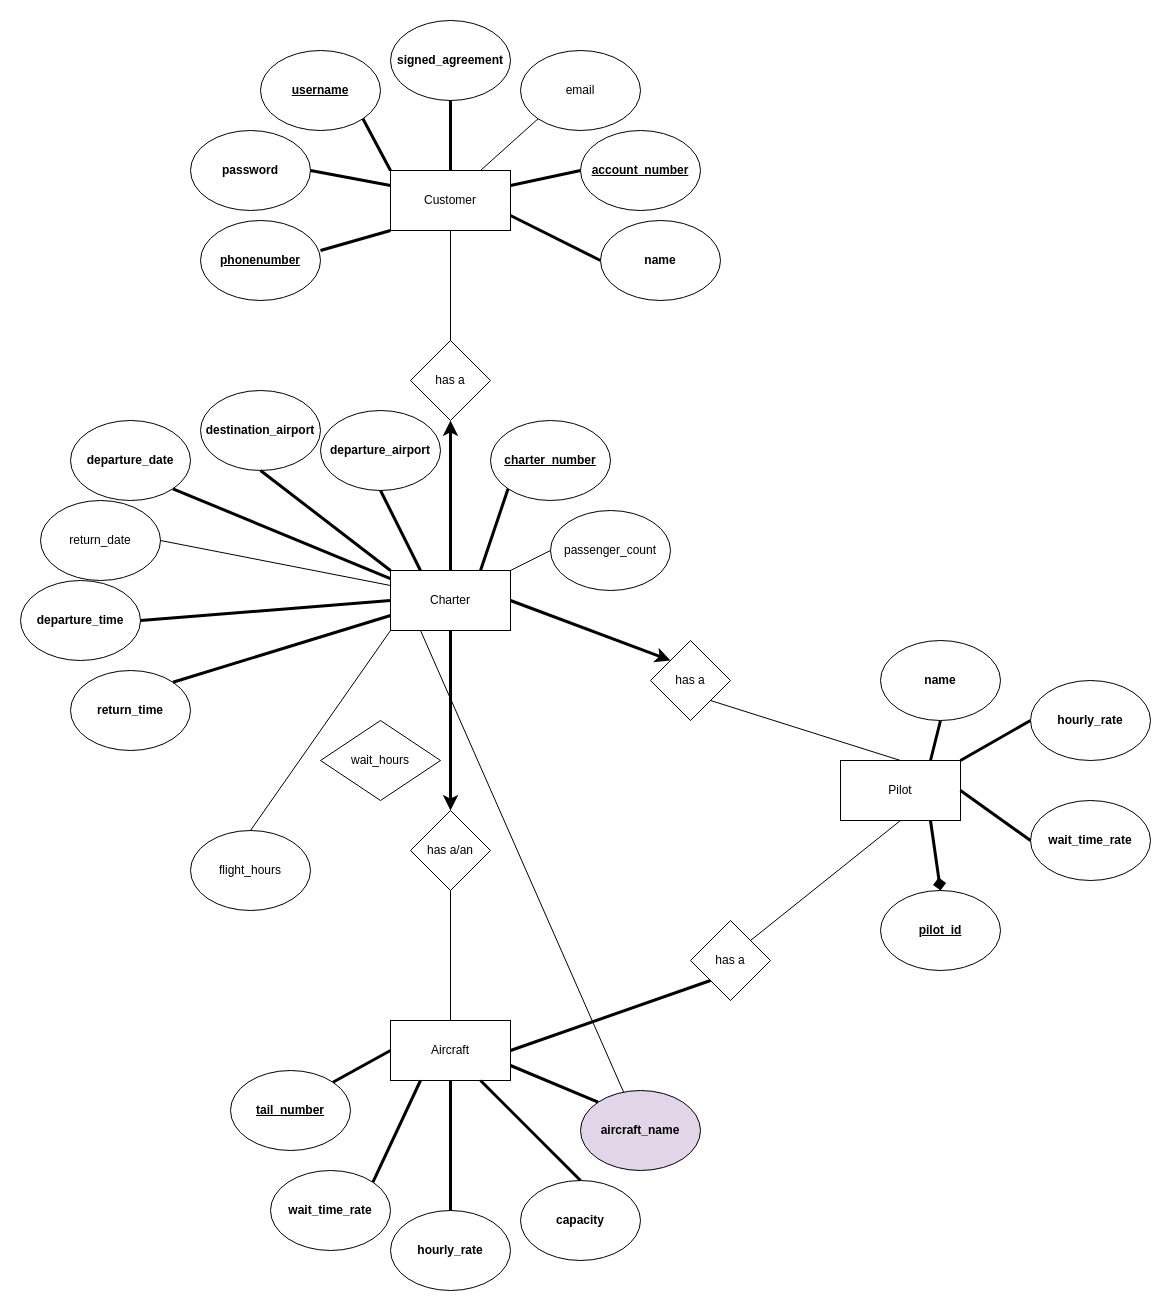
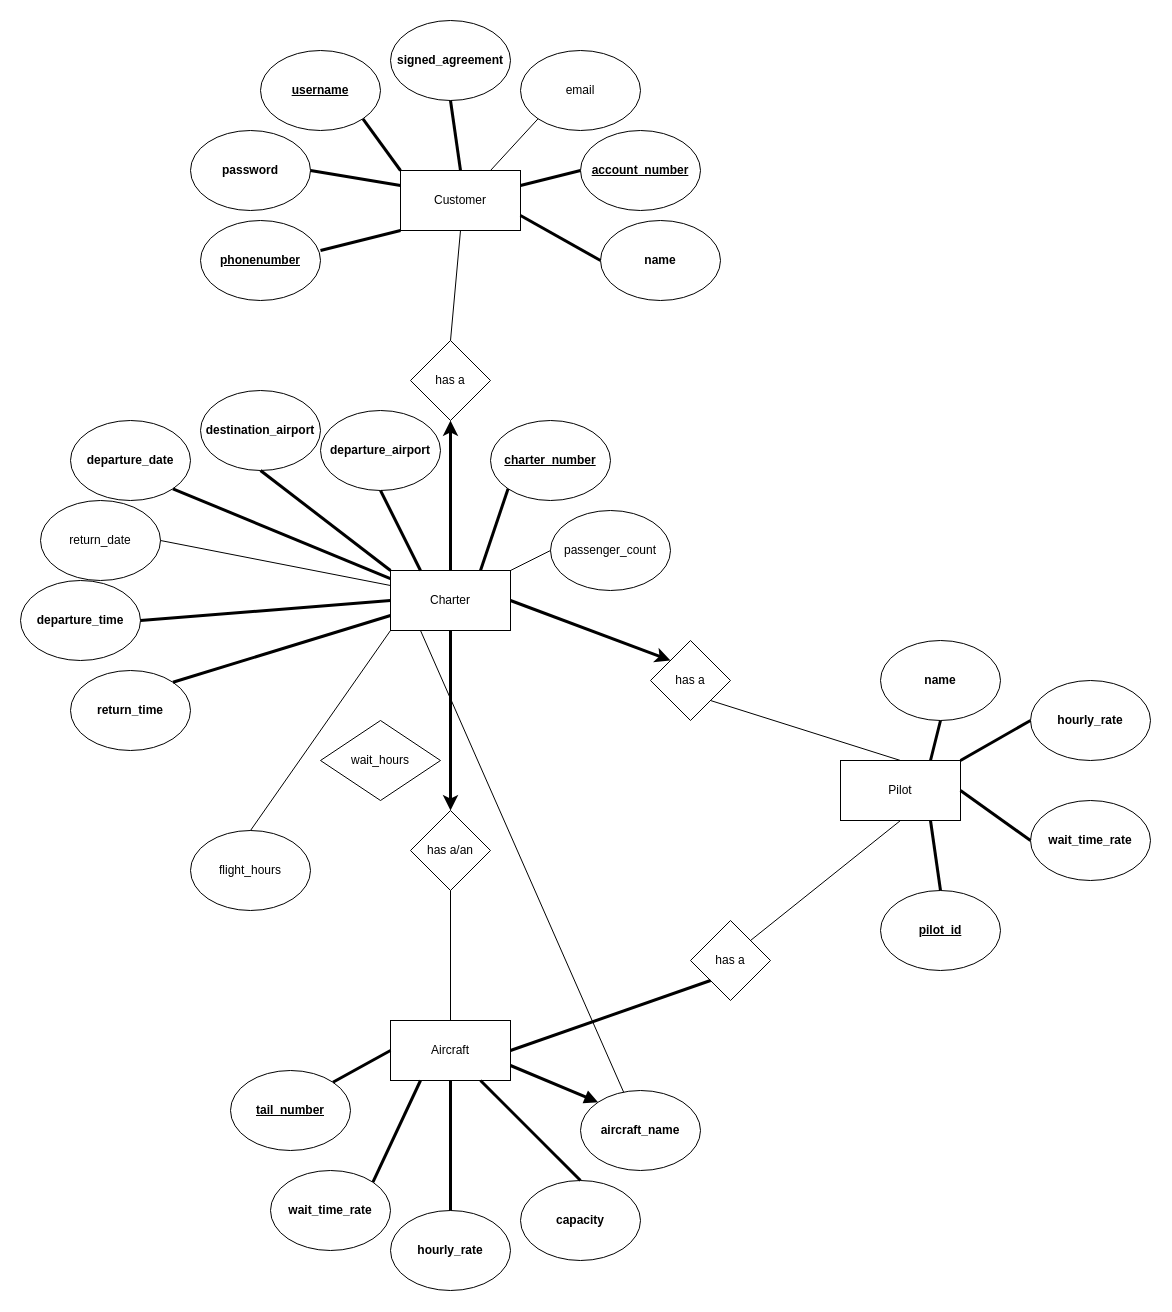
node "Customer": moved (451, 201) -> (461, 201)
edge "Pilot" -> "pilot_id": arrowhead diamond -> none
edge "Aircraft" -- "aircraft_name": arrowhead none -> block
node "aircraft_name": fillcolor #e1d5e7 -> #ffffff
